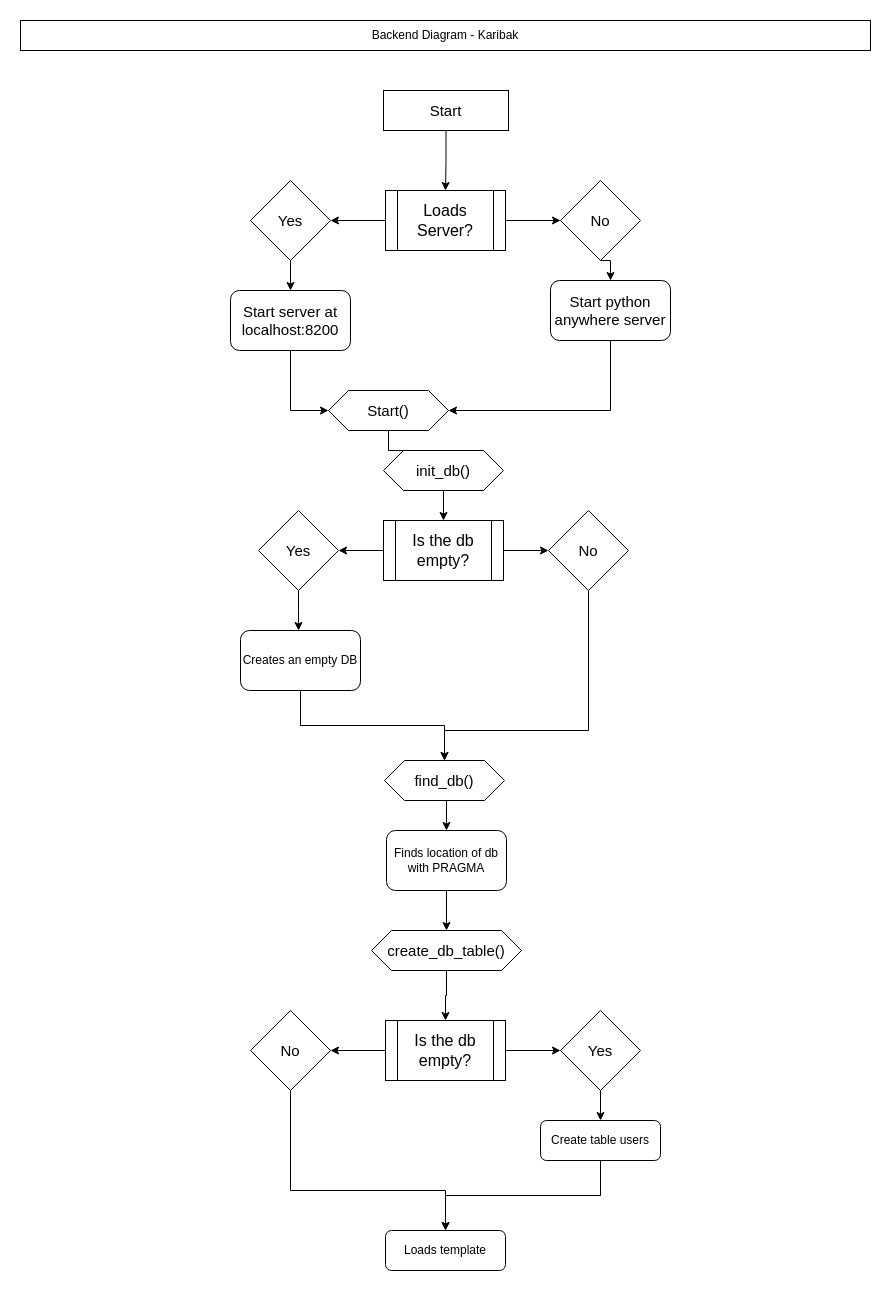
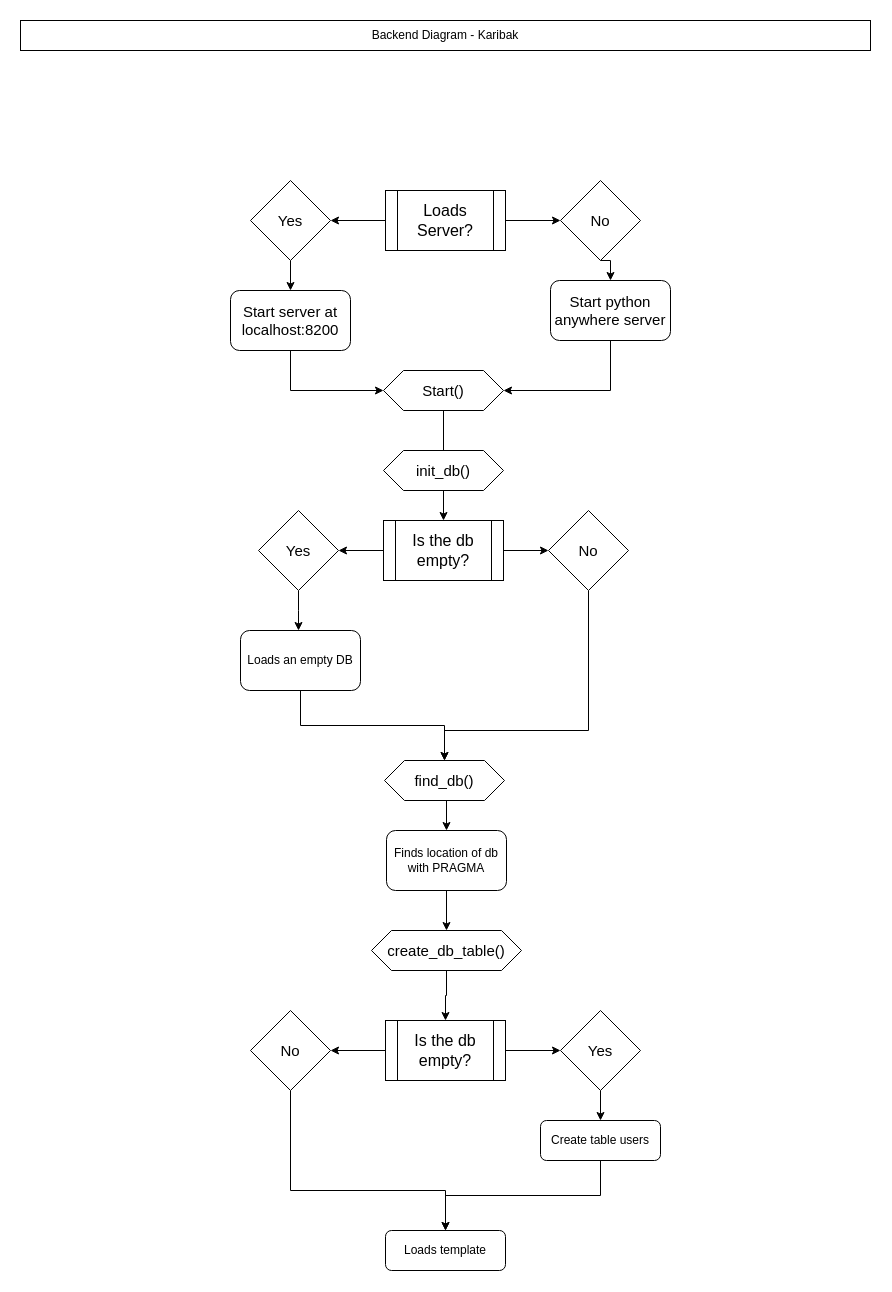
node "Start": removed
edge "Start" -> "Loads Server?": removed
node "Start()": moved (389, 411) -> (444, 391)
node "Creates an empty DB": label "Creates an empty DB" -> "Loads an empty DB"
